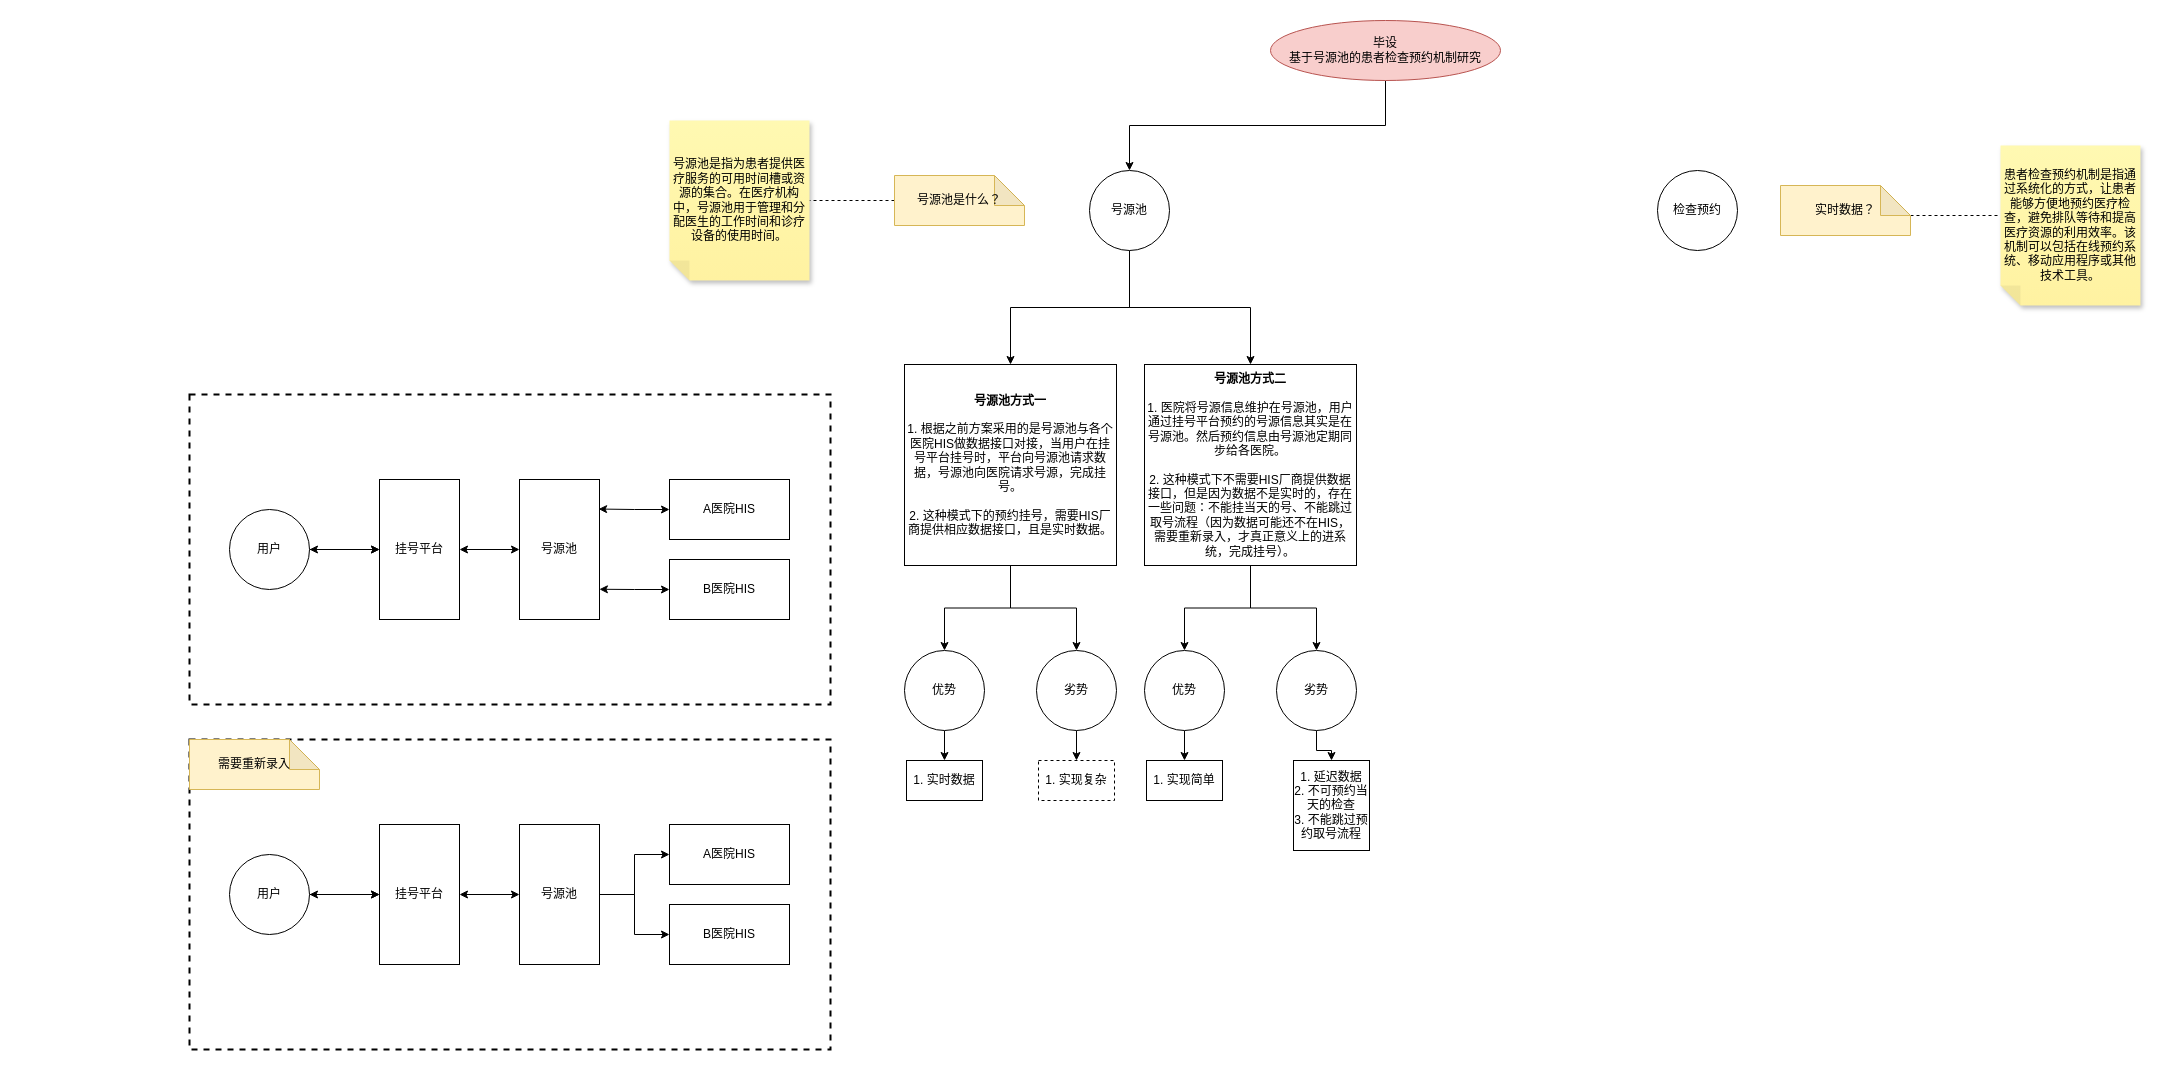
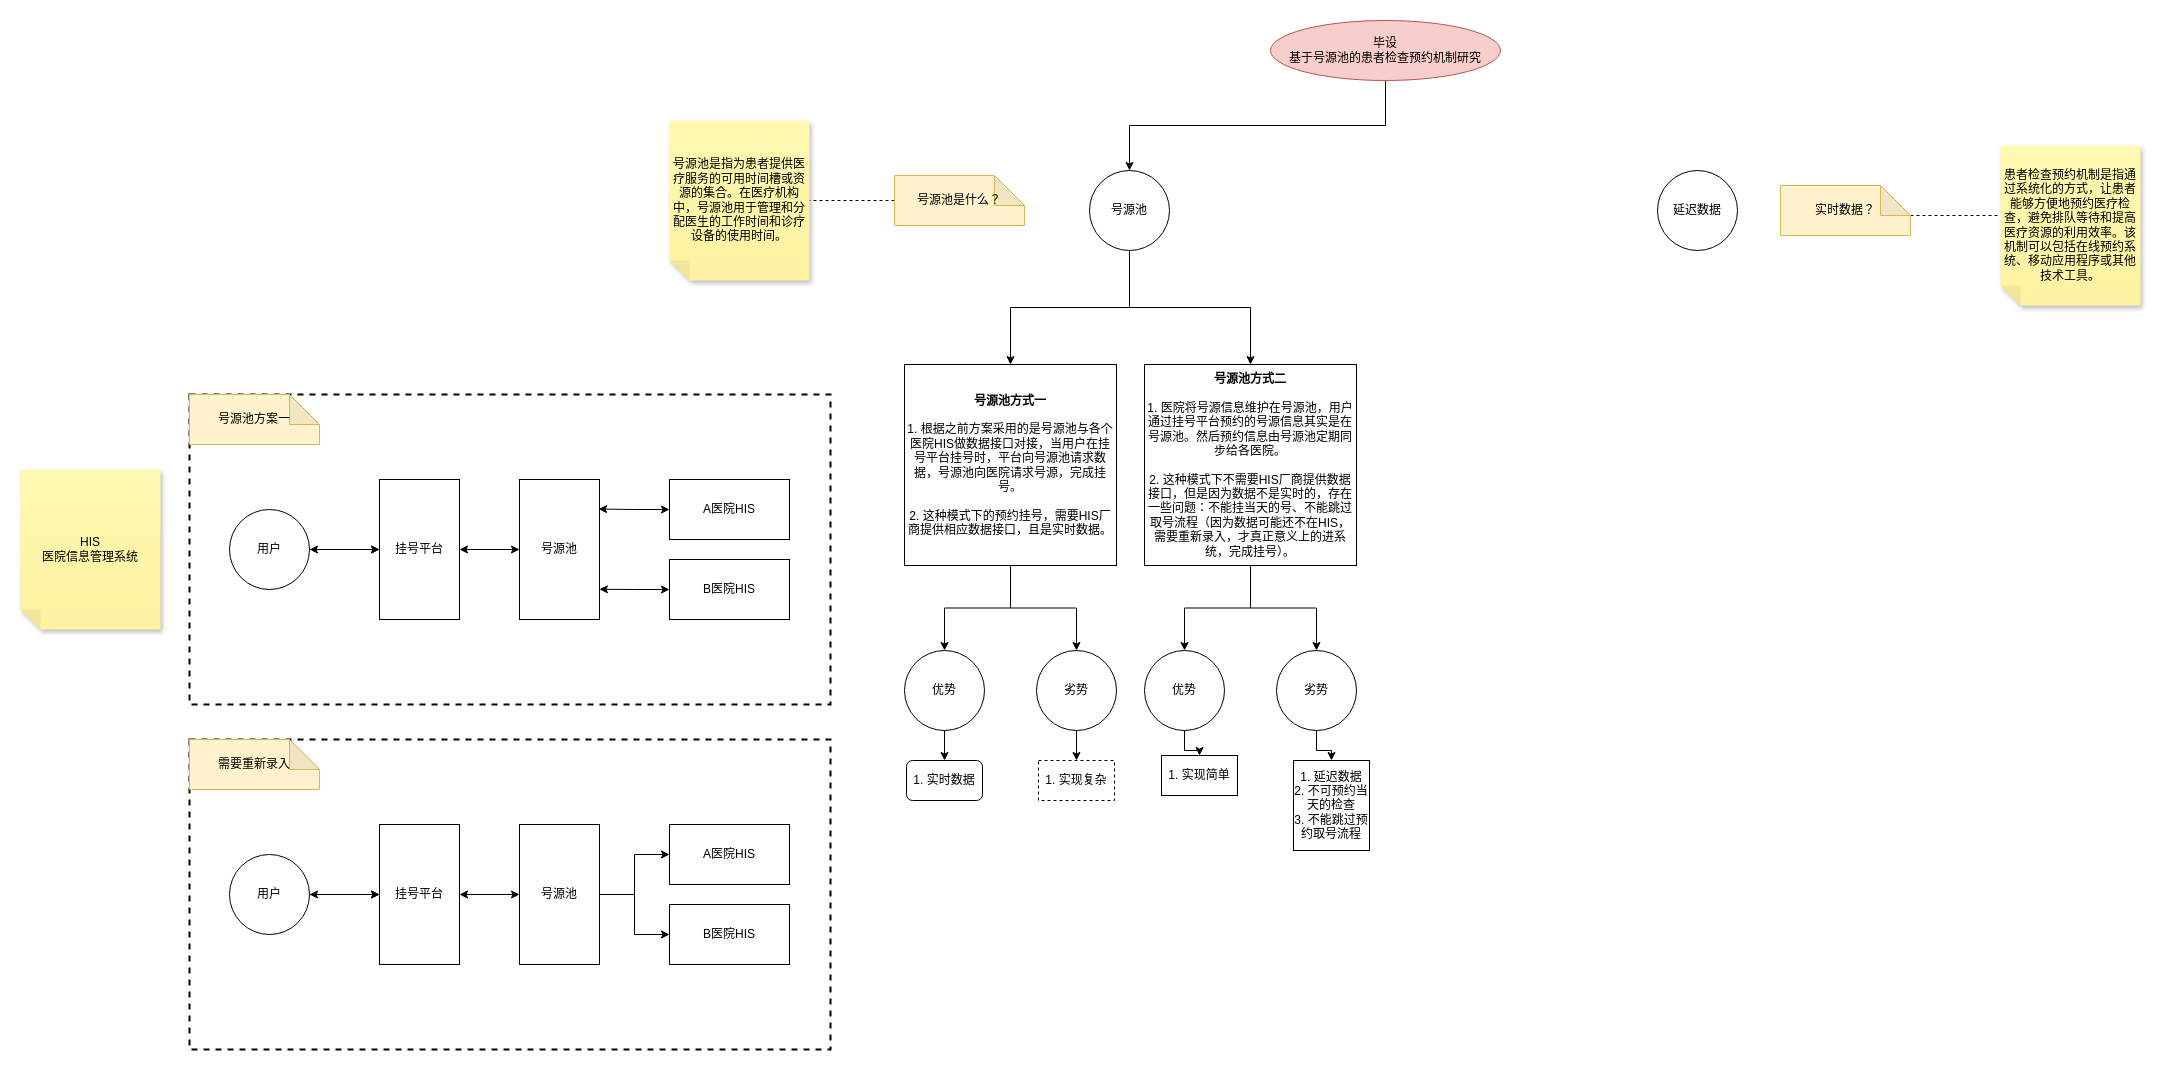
node "检查预约": label "检查预约" -> "延迟数据"
node "号源池方案一": added
node "HIS 医院信息管理系统": added
node "1. 实时数据": shape rectangle -> rounded rectangle
node "1. 实现简单": moved (1185, 781) -> (1200, 776)
